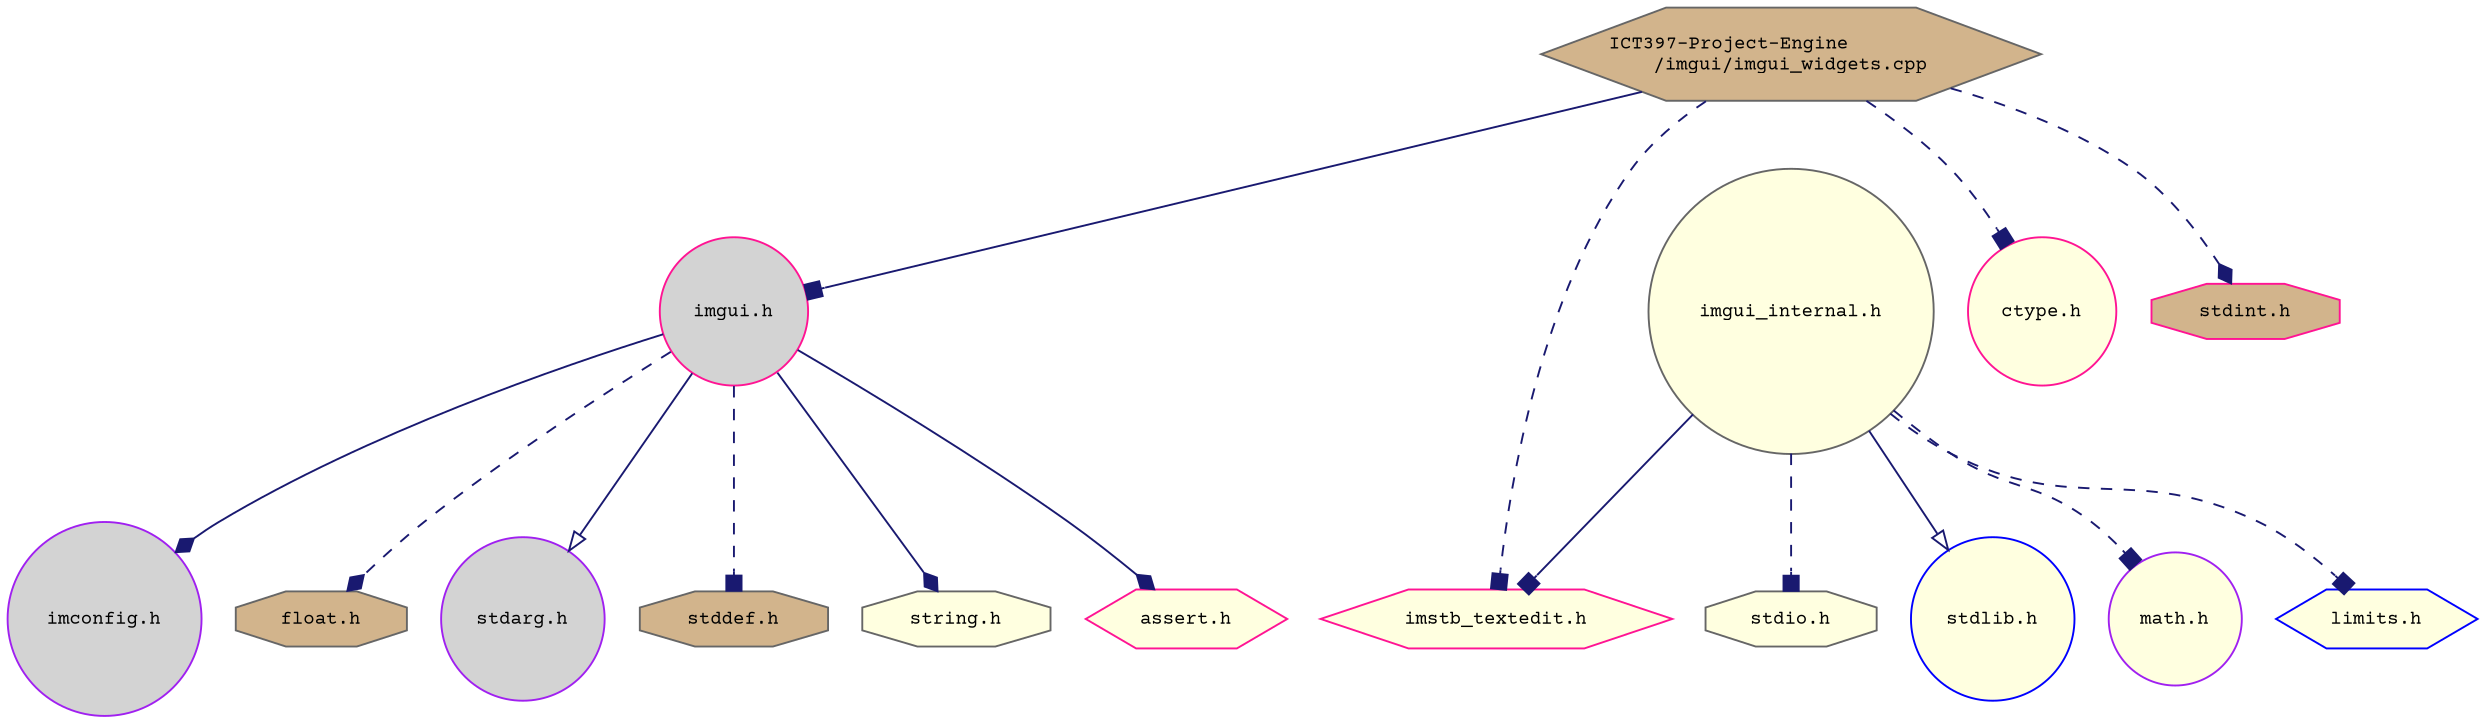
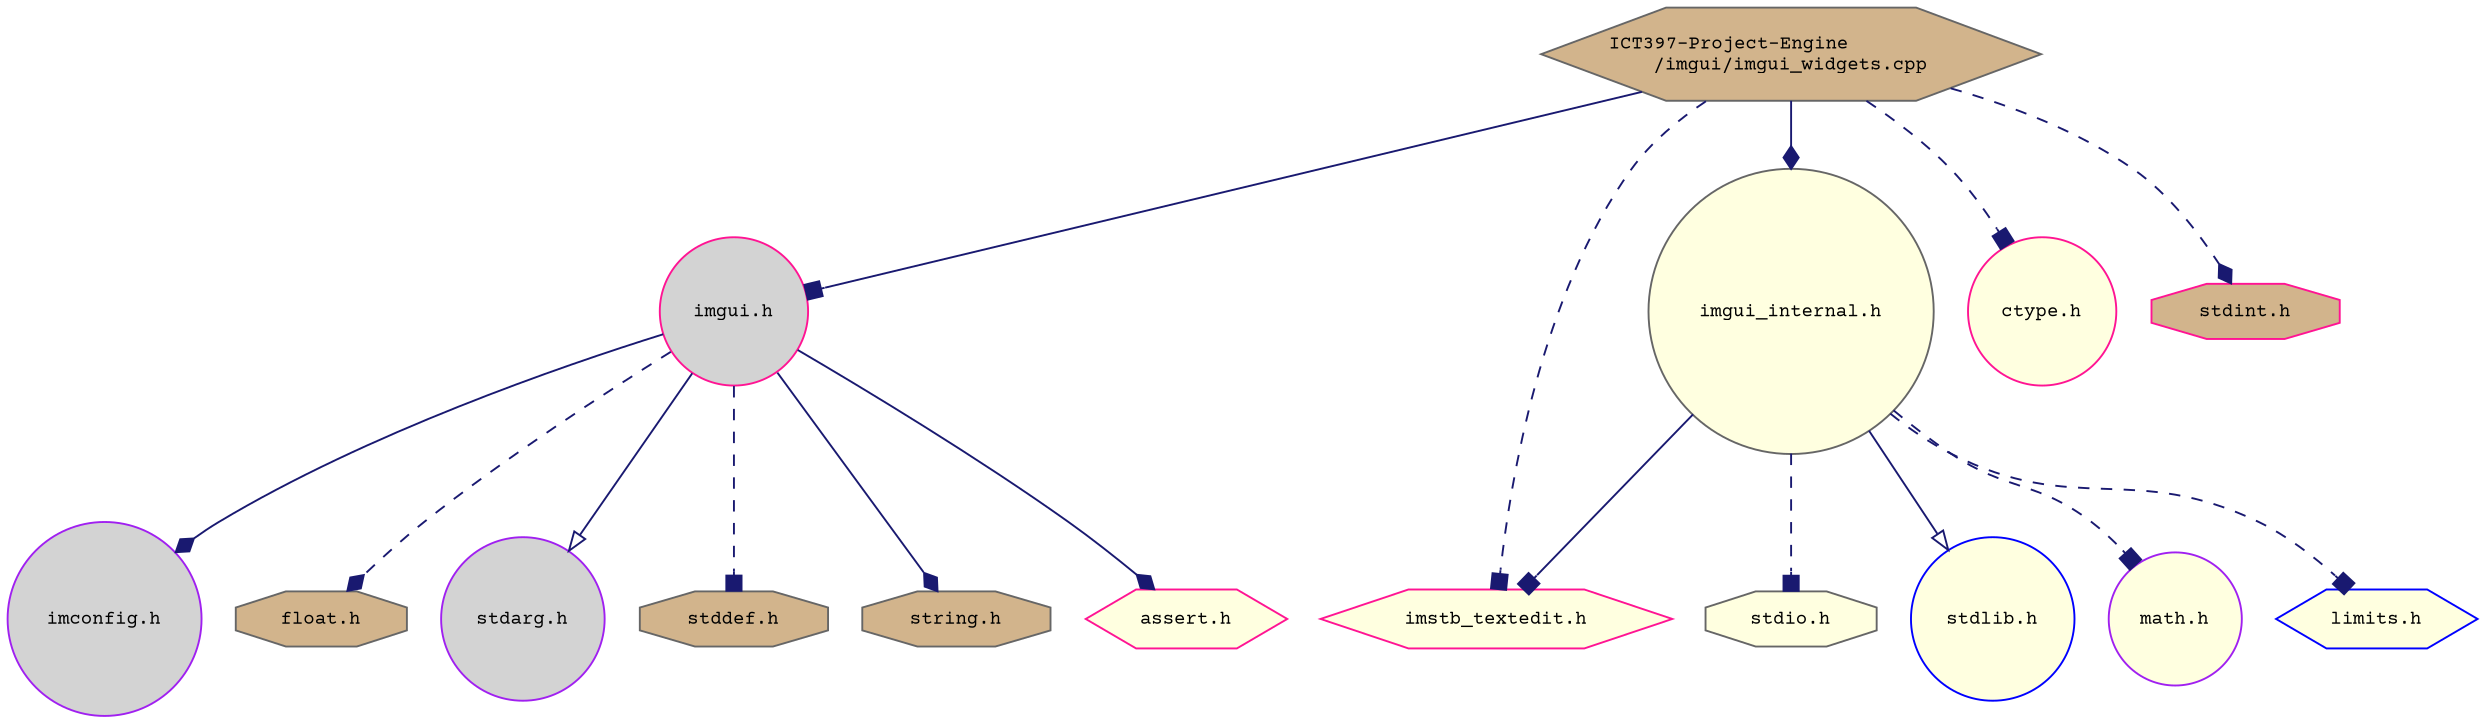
edge "ICT397-Project-Engine /imgui/imgui_widgets.cpp" -> "imgui_internal.h": added
node "string.h": fillcolor lightyellow -> tan
